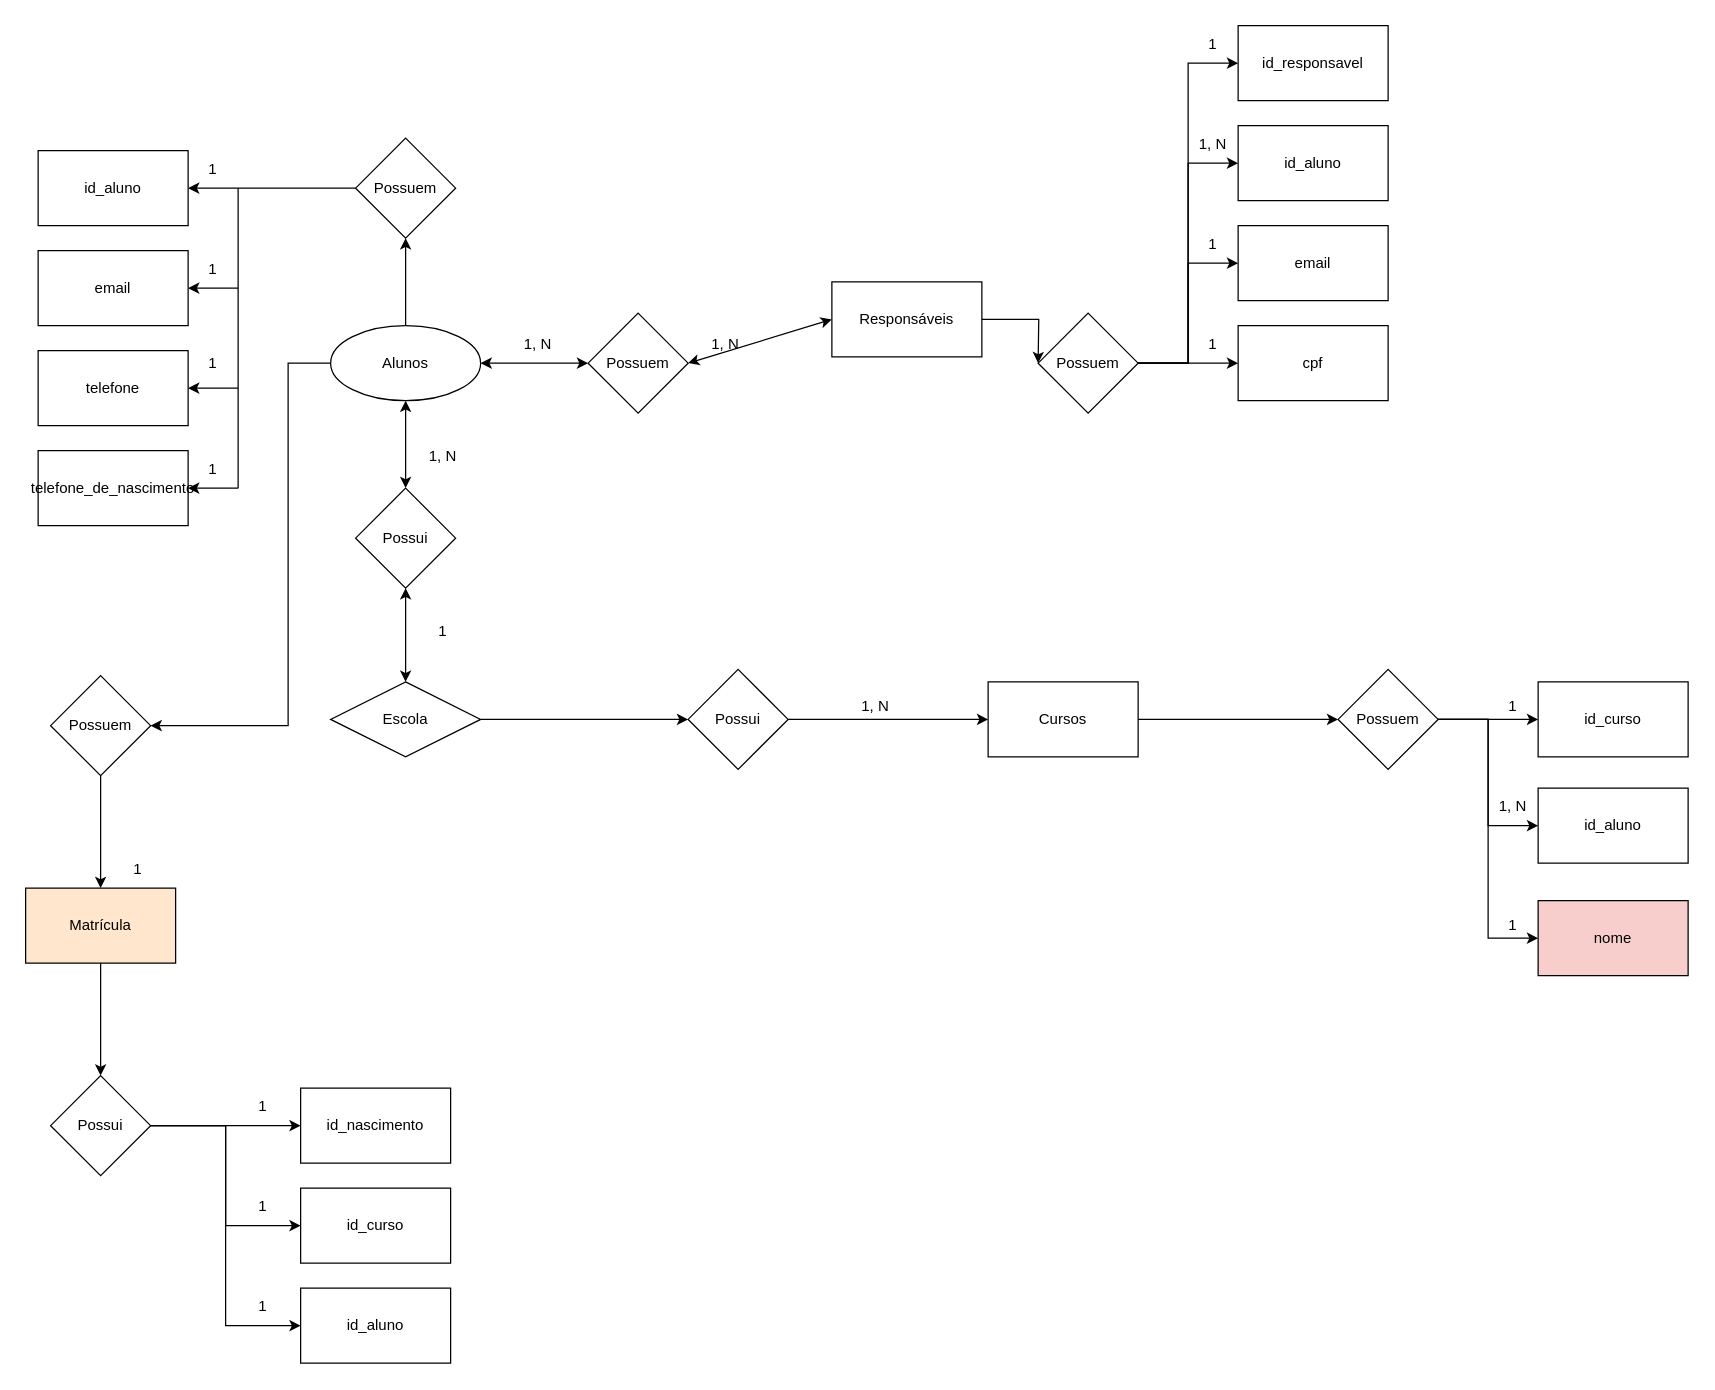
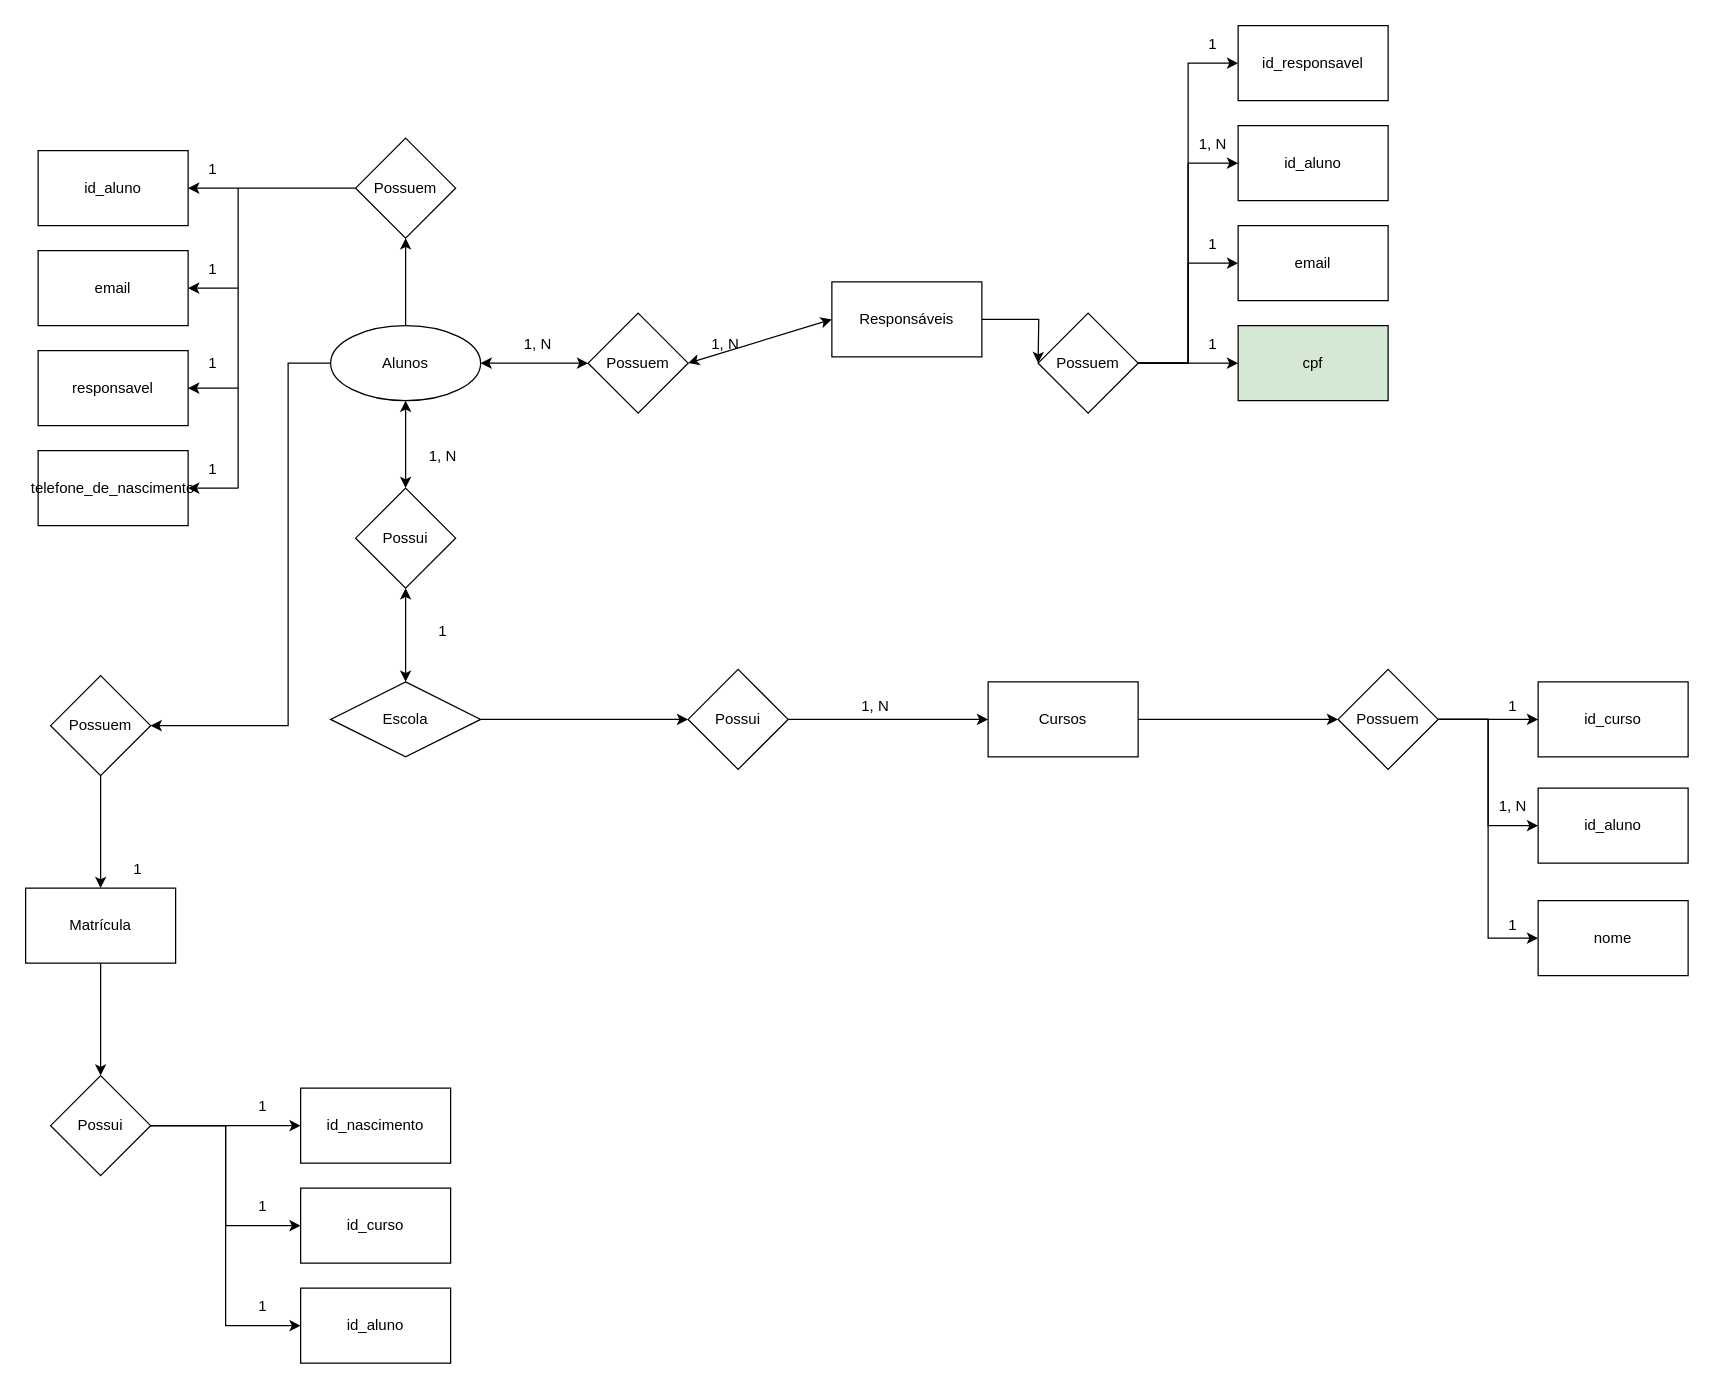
node "cpf": fillcolor #ffffff -> #d5e8d4
node "telefone": label "telefone" -> "responsavel"
node "Matrícula": fillcolor #ffe6cc -> #ffffff
node "nome": fillcolor #f8cecc -> #ffffff
